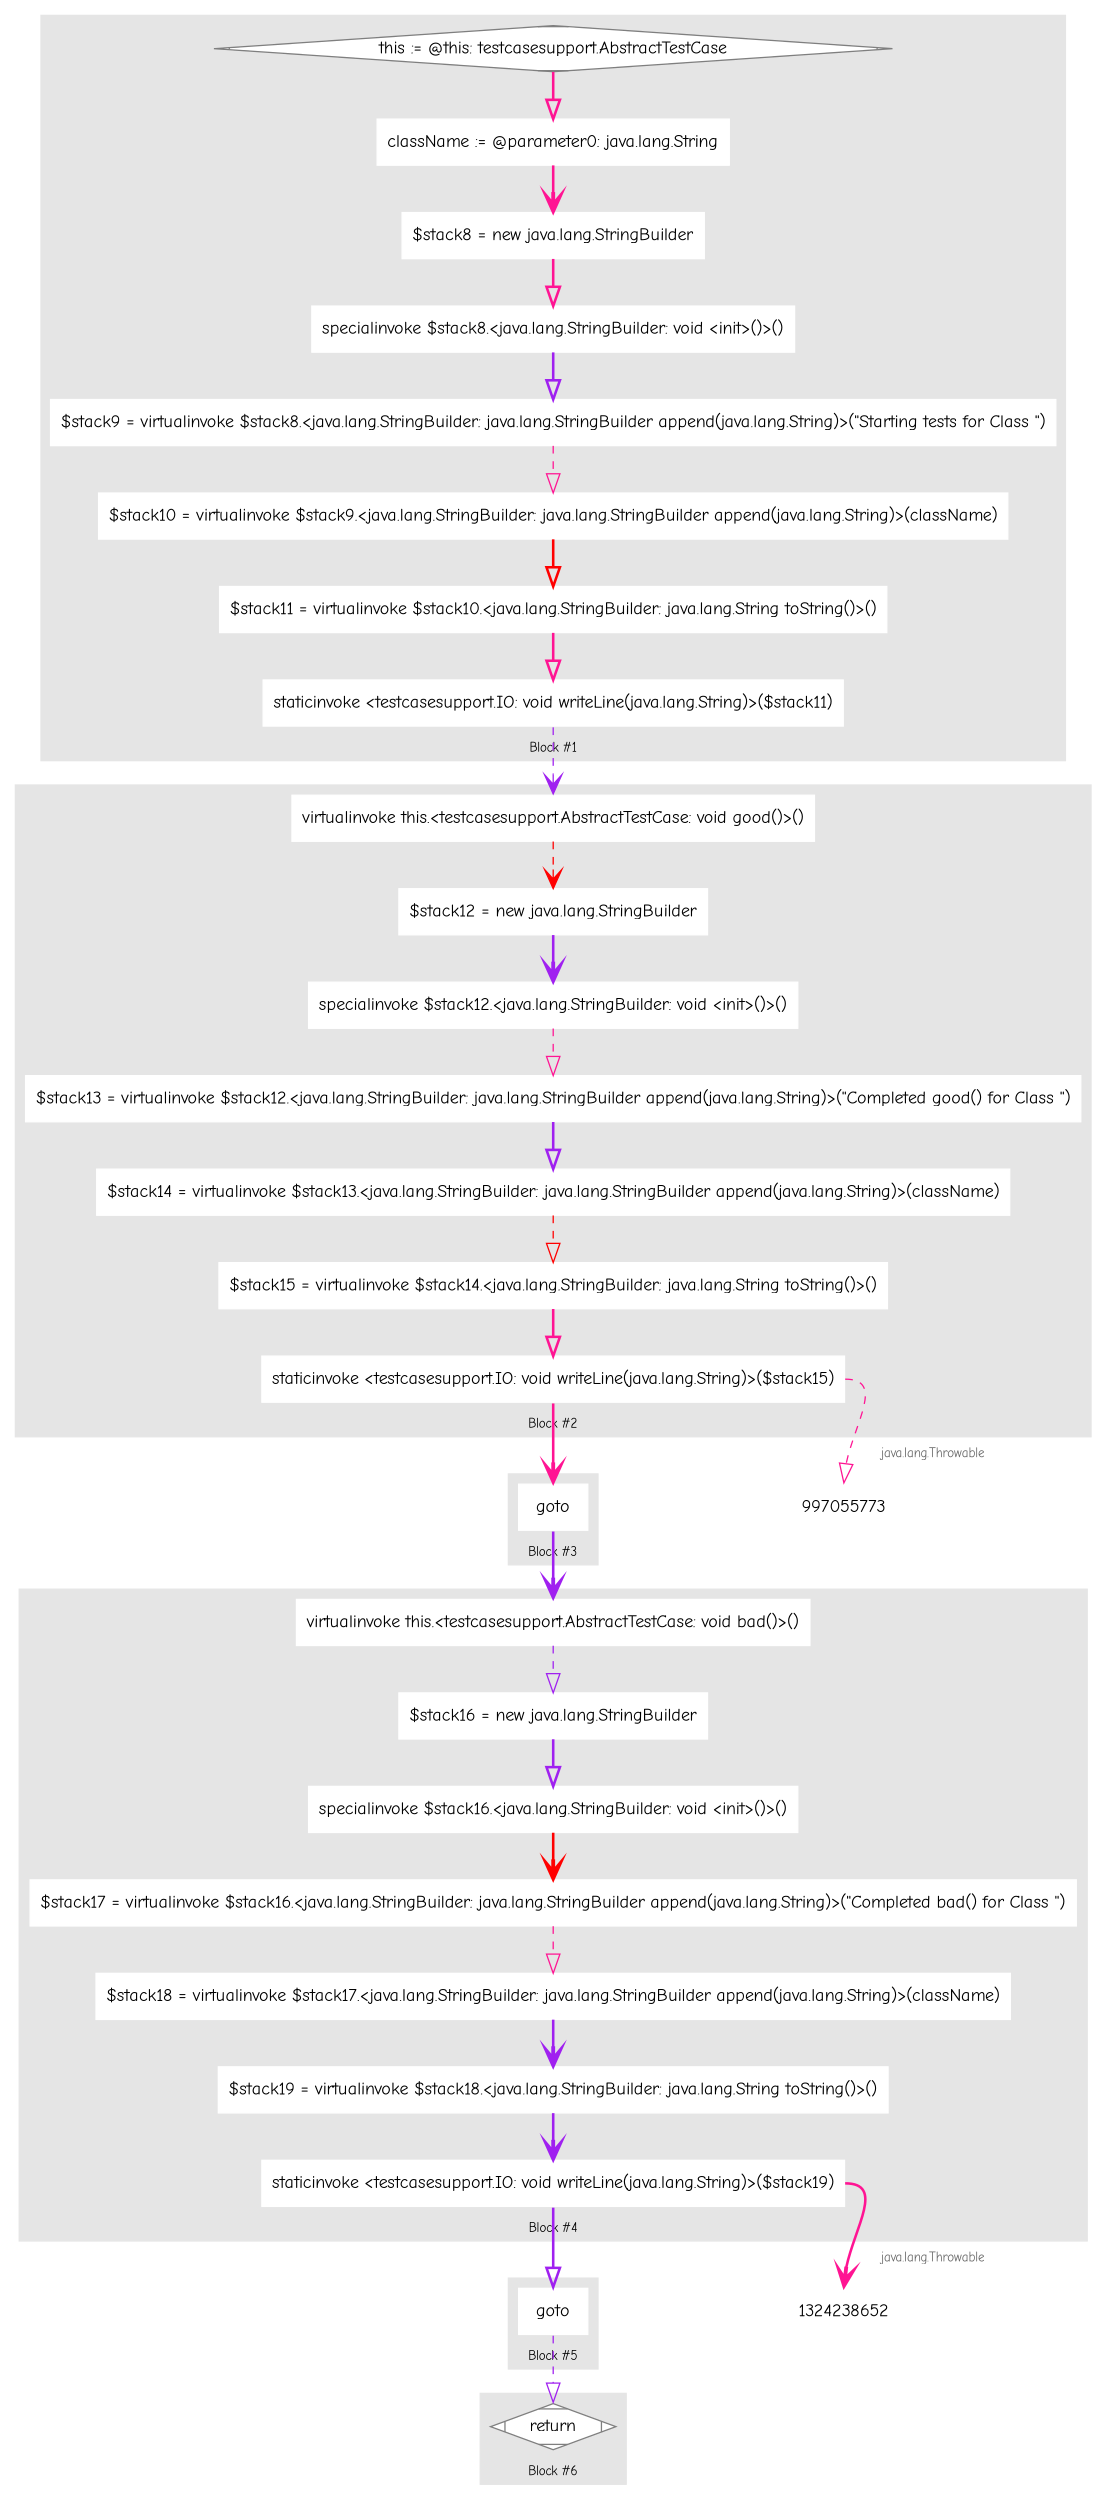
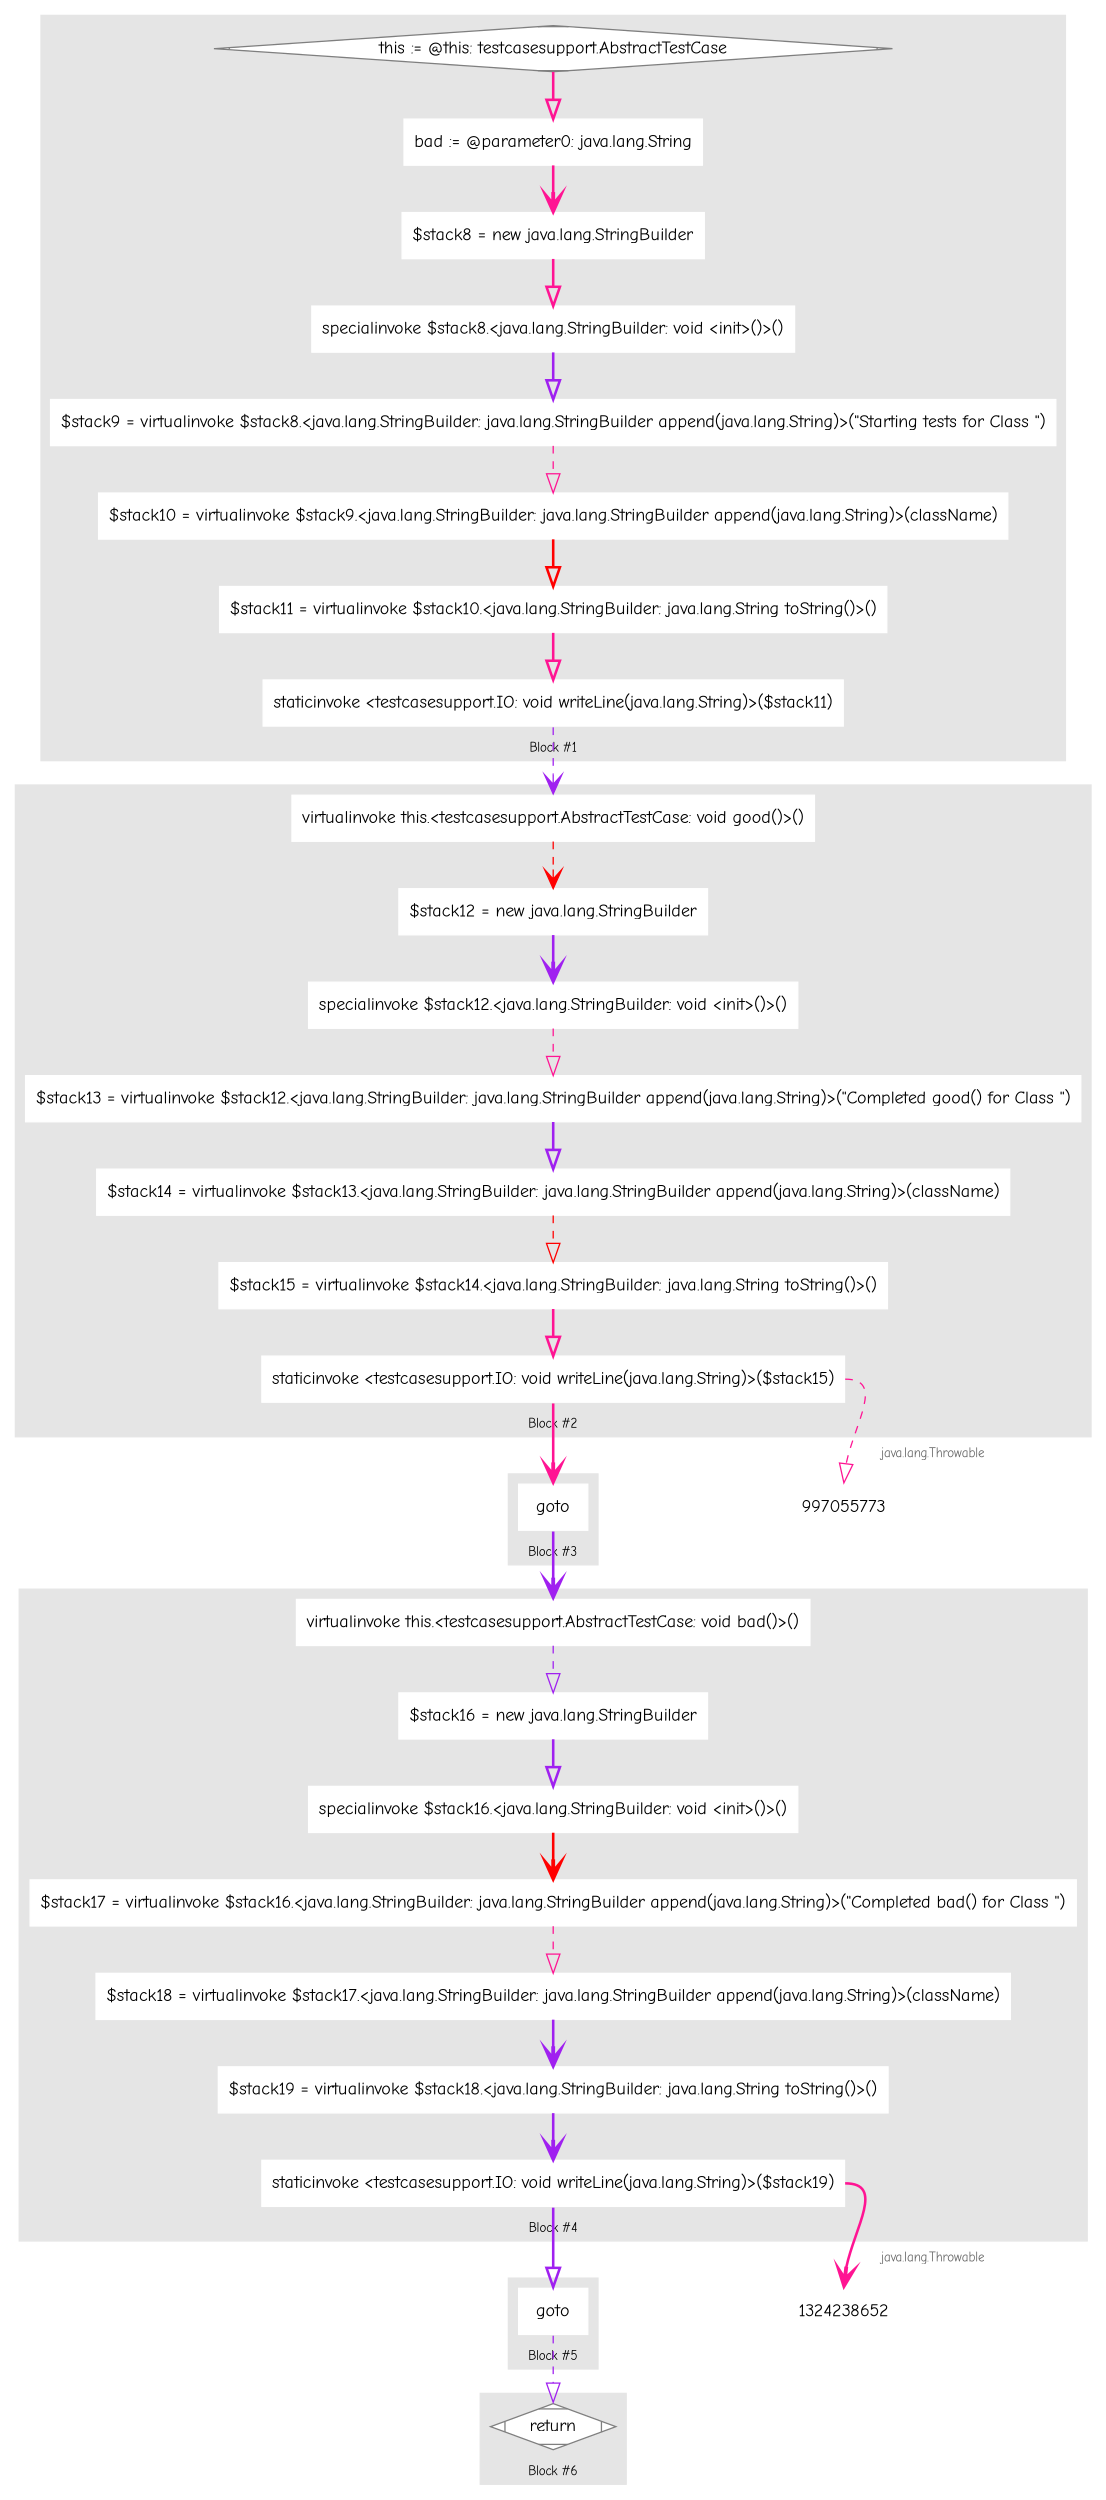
node "className := @parameter0: java.lang.String": label "className := @parameter0: java.lang.String" -> "bad := @parameter0: java.lang.String"
